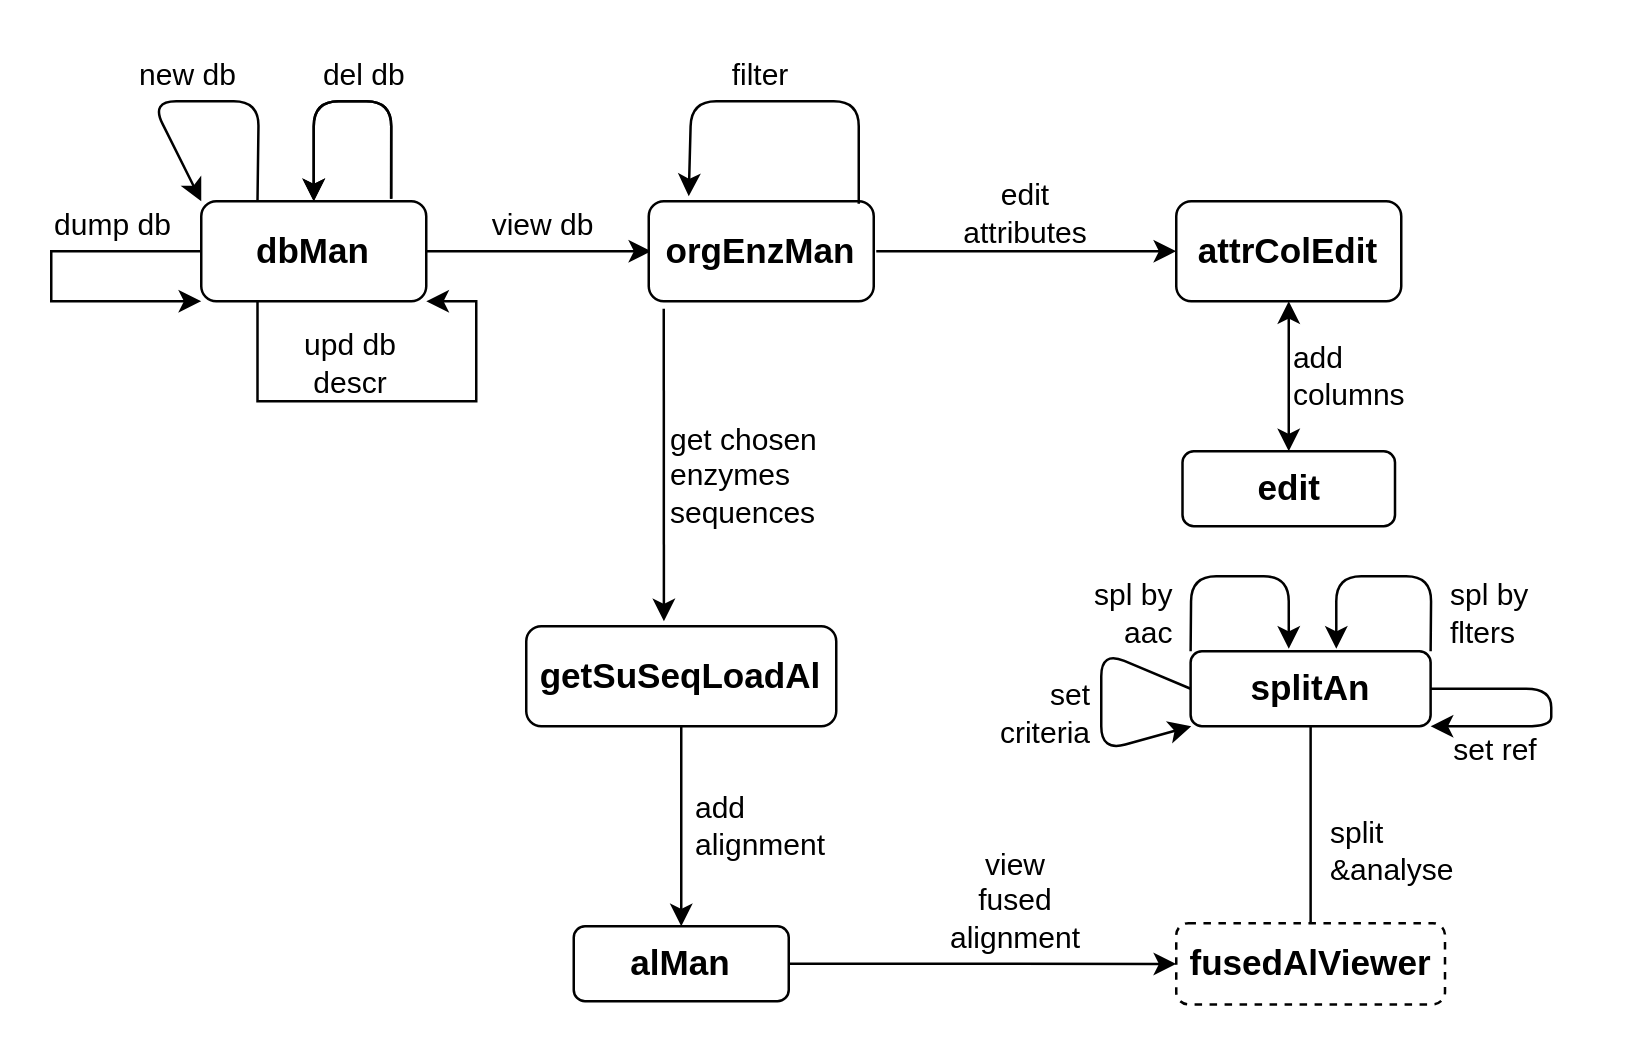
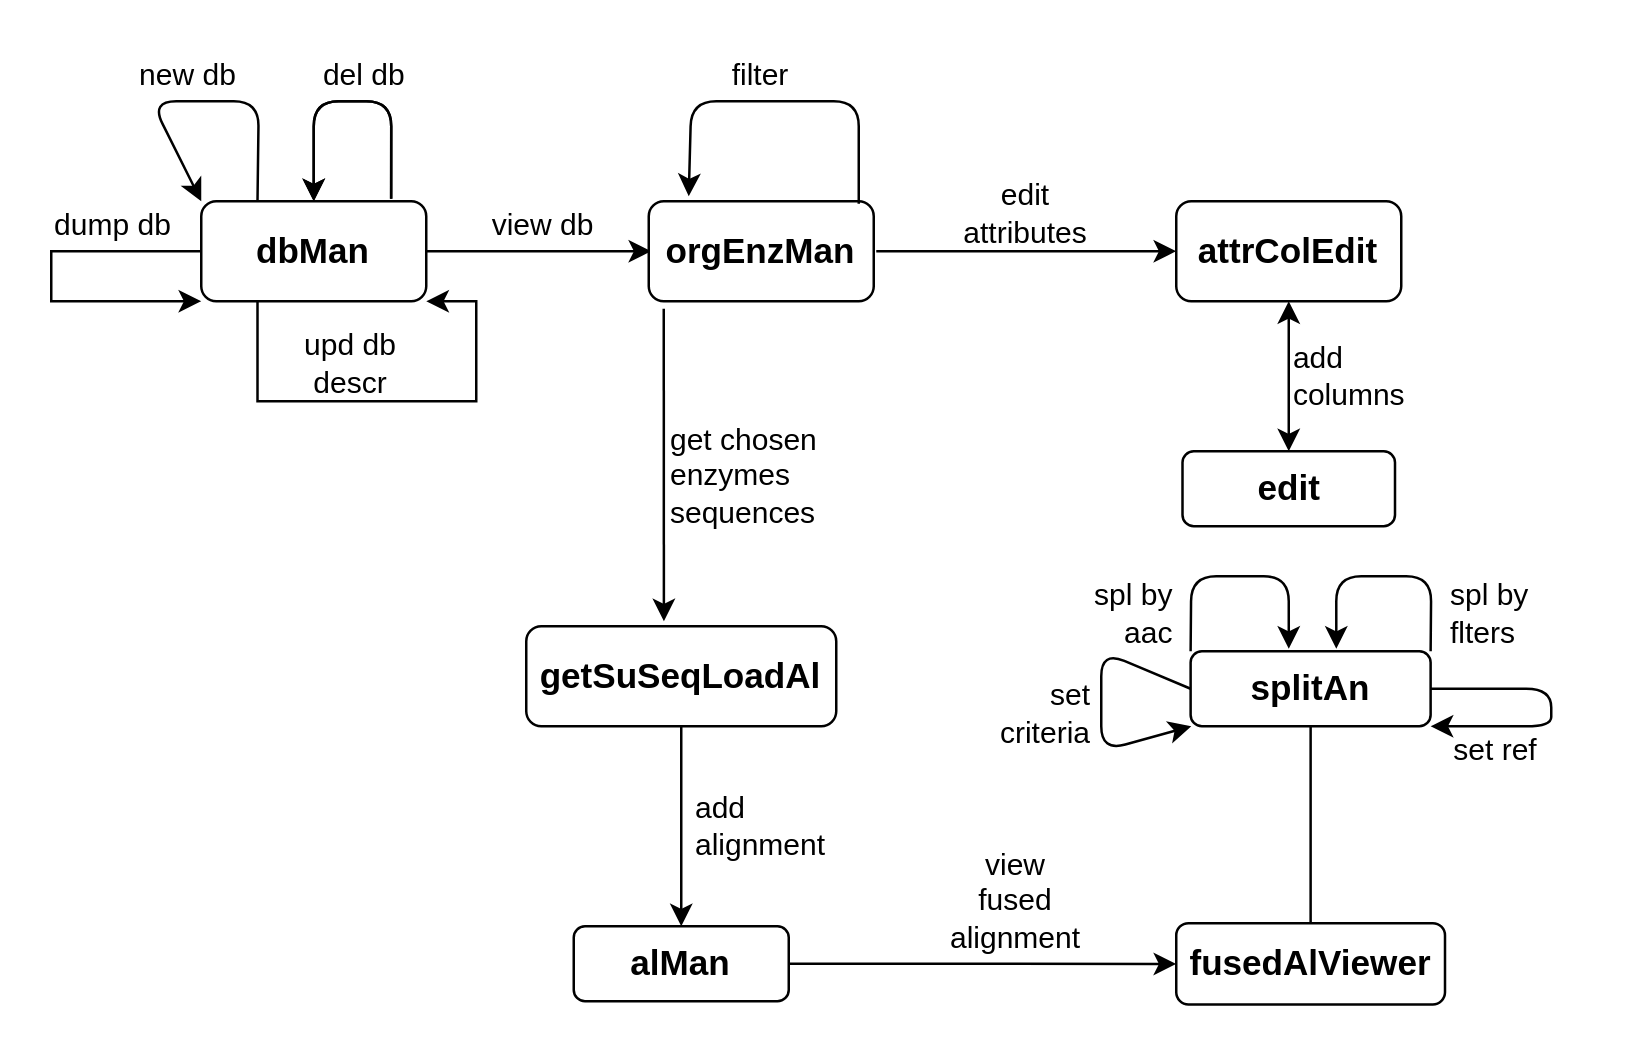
node "split &analyse": removed
node "fusedAlViewer": style dashed -> solid
